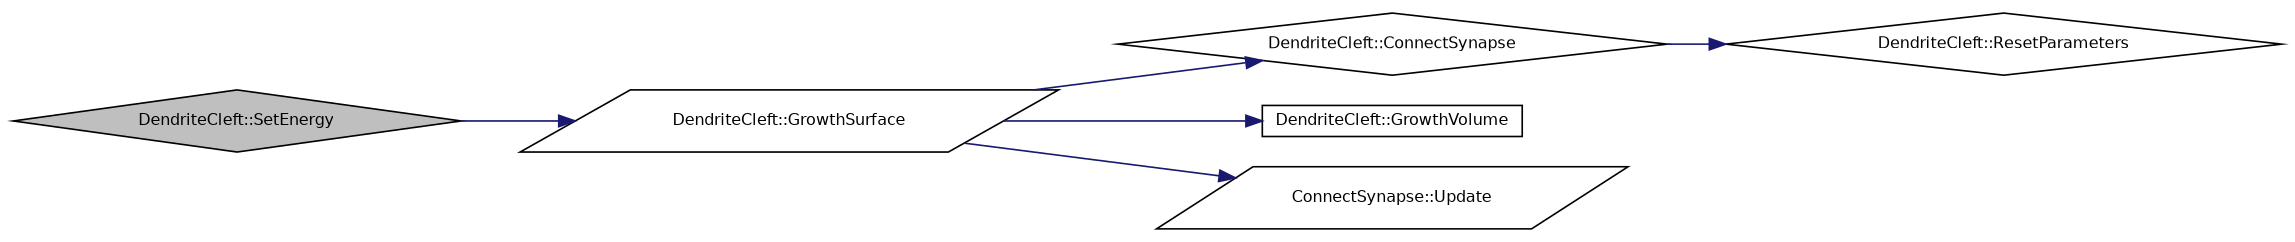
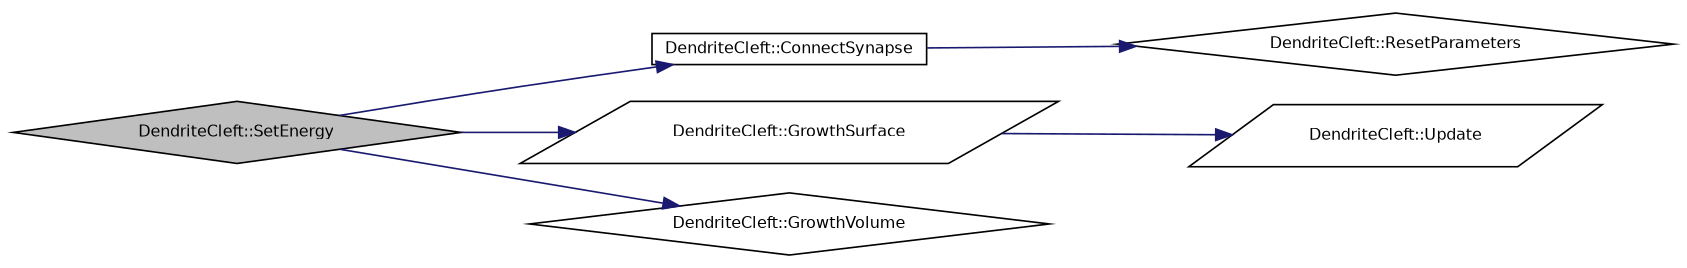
node "DendriteCleft::ConnectSynapse": shape diamond -> box
edge "DendriteCleft::GrowthSurface" -> "DendriteCleft::ConnectSynapse": now "DendriteCleft::SetEnergy" -> "DendriteCleft::ConnectSynapse"
edge "DendriteCleft::GrowthSurface" -> "DendriteCleft::GrowthVolume": now "DendriteCleft::SetEnergy" -> "DendriteCleft::GrowthVolume"
node "DendriteCleft::GrowthVolume": shape box -> diamond
node "ConnectSynapse::Update": label "ConnectSynapse::Update" -> "DendriteCleft::Update"
